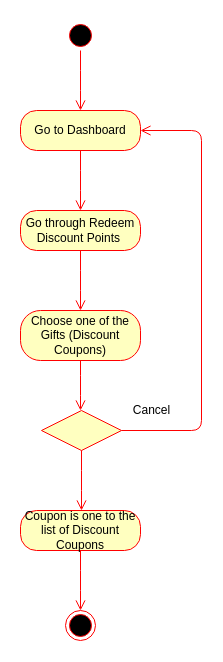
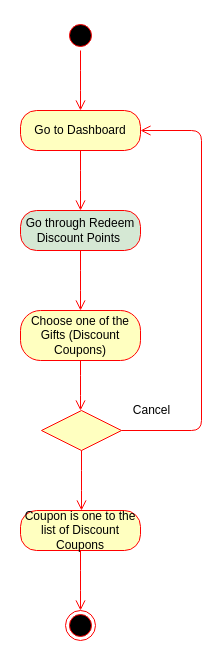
node "Go through Redeem Discount Points": fillcolor #ffffc0 -> #d5e8d4
